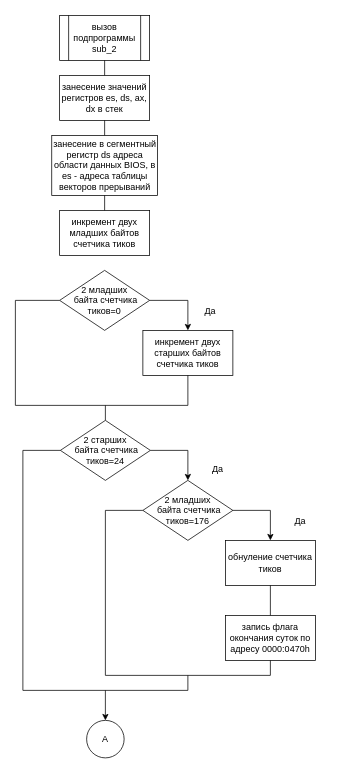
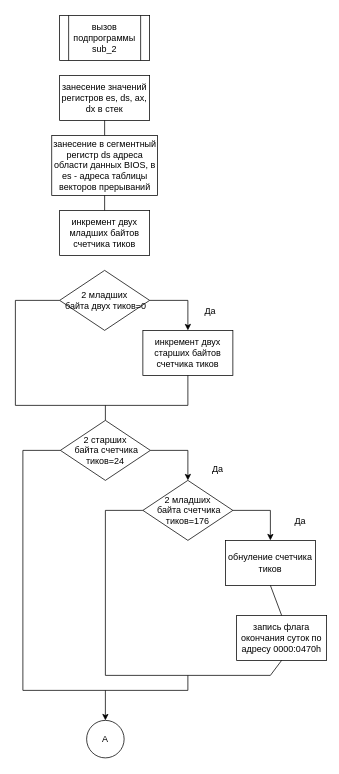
edge "вызов подпрограммы sub_2" -- "занесение значений регистров es, ds, ax, dx в стек": removed
node "2 младших байта счетчика тиков=0": label "2 младших байта счетчика тиков=0" -> "2 младших байта двух тиков=0"
node "запись флага окончания суток по адресу 0000:0470h": moved (270, 638) -> (282, 638)
